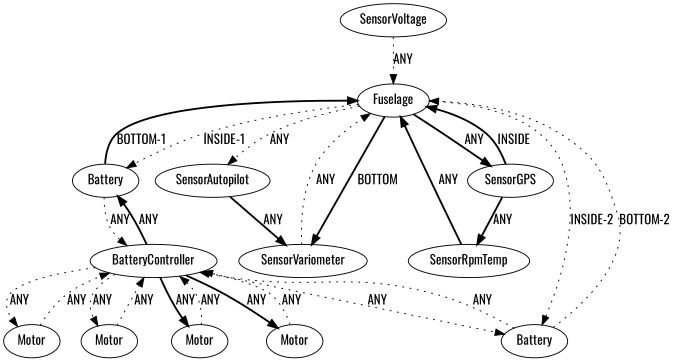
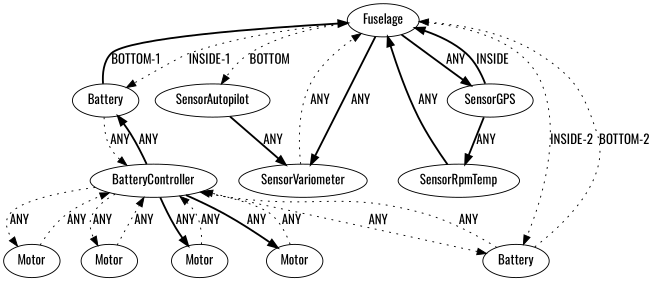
node "SensorVoltage": removed
edge "Fuselage" -> "SensorAutopilot": label "ANY" -> "BOTTOM"
edge "Fuselage" -> "SensorVariometer": label "BOTTOM" -> "ANY"
